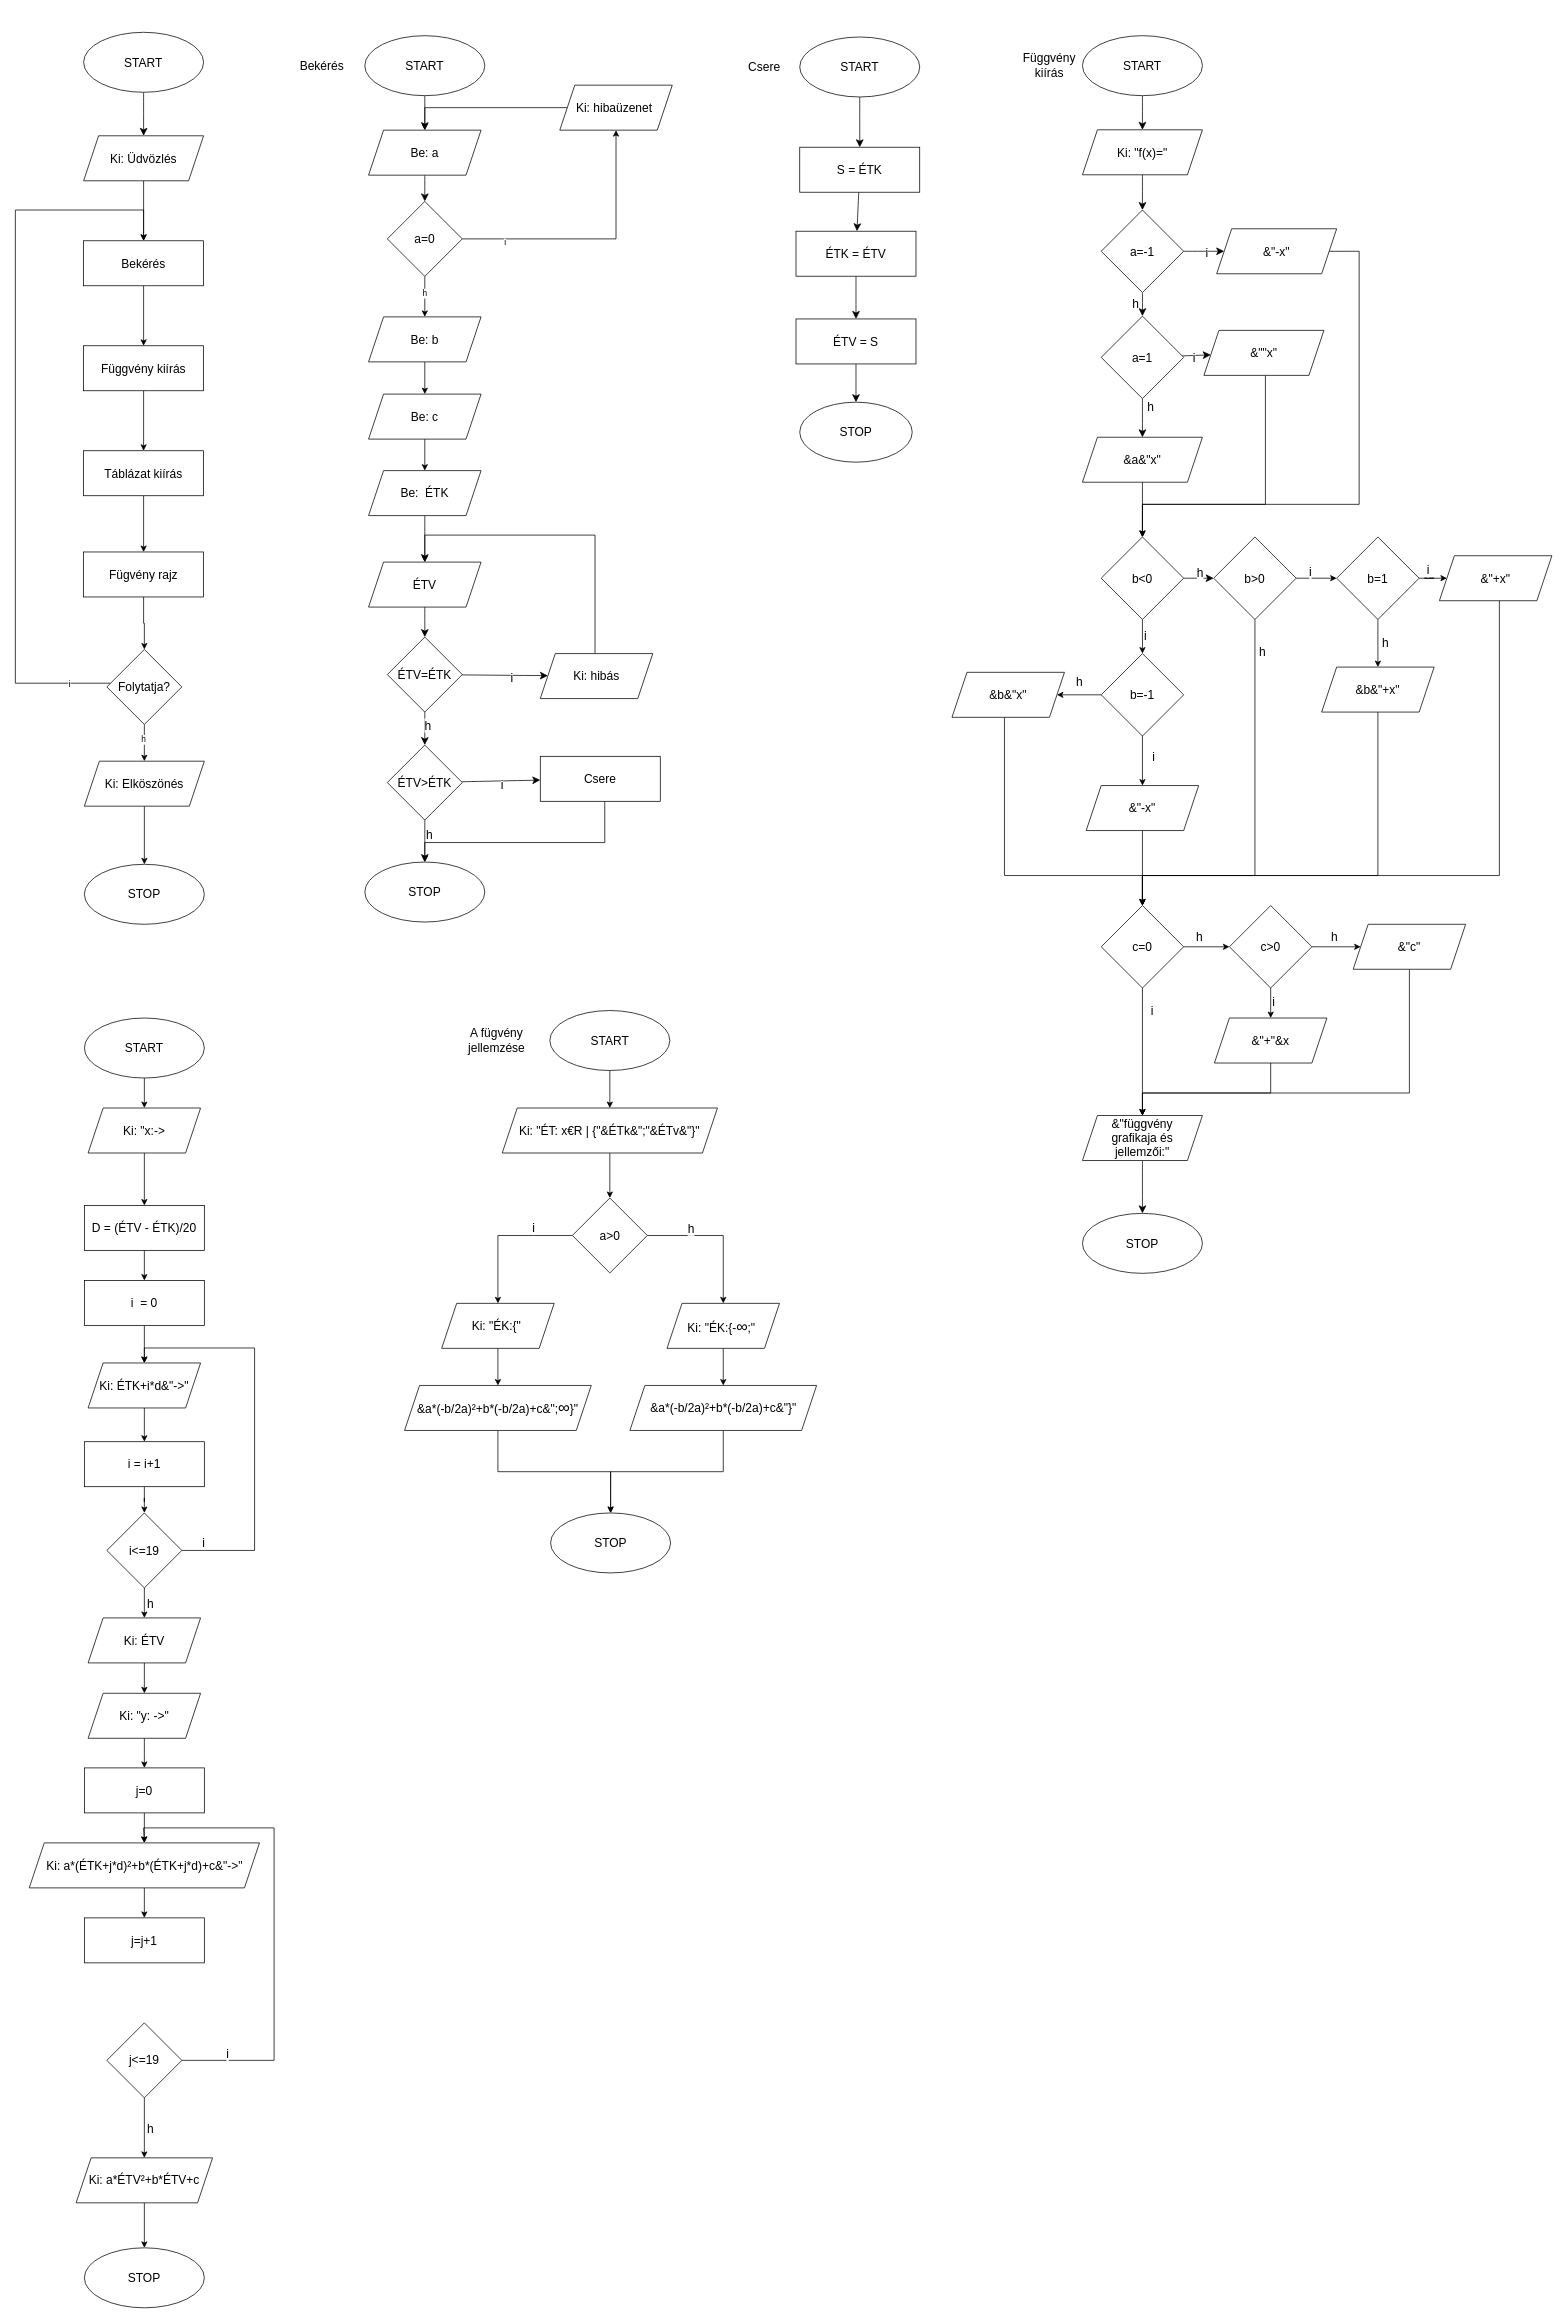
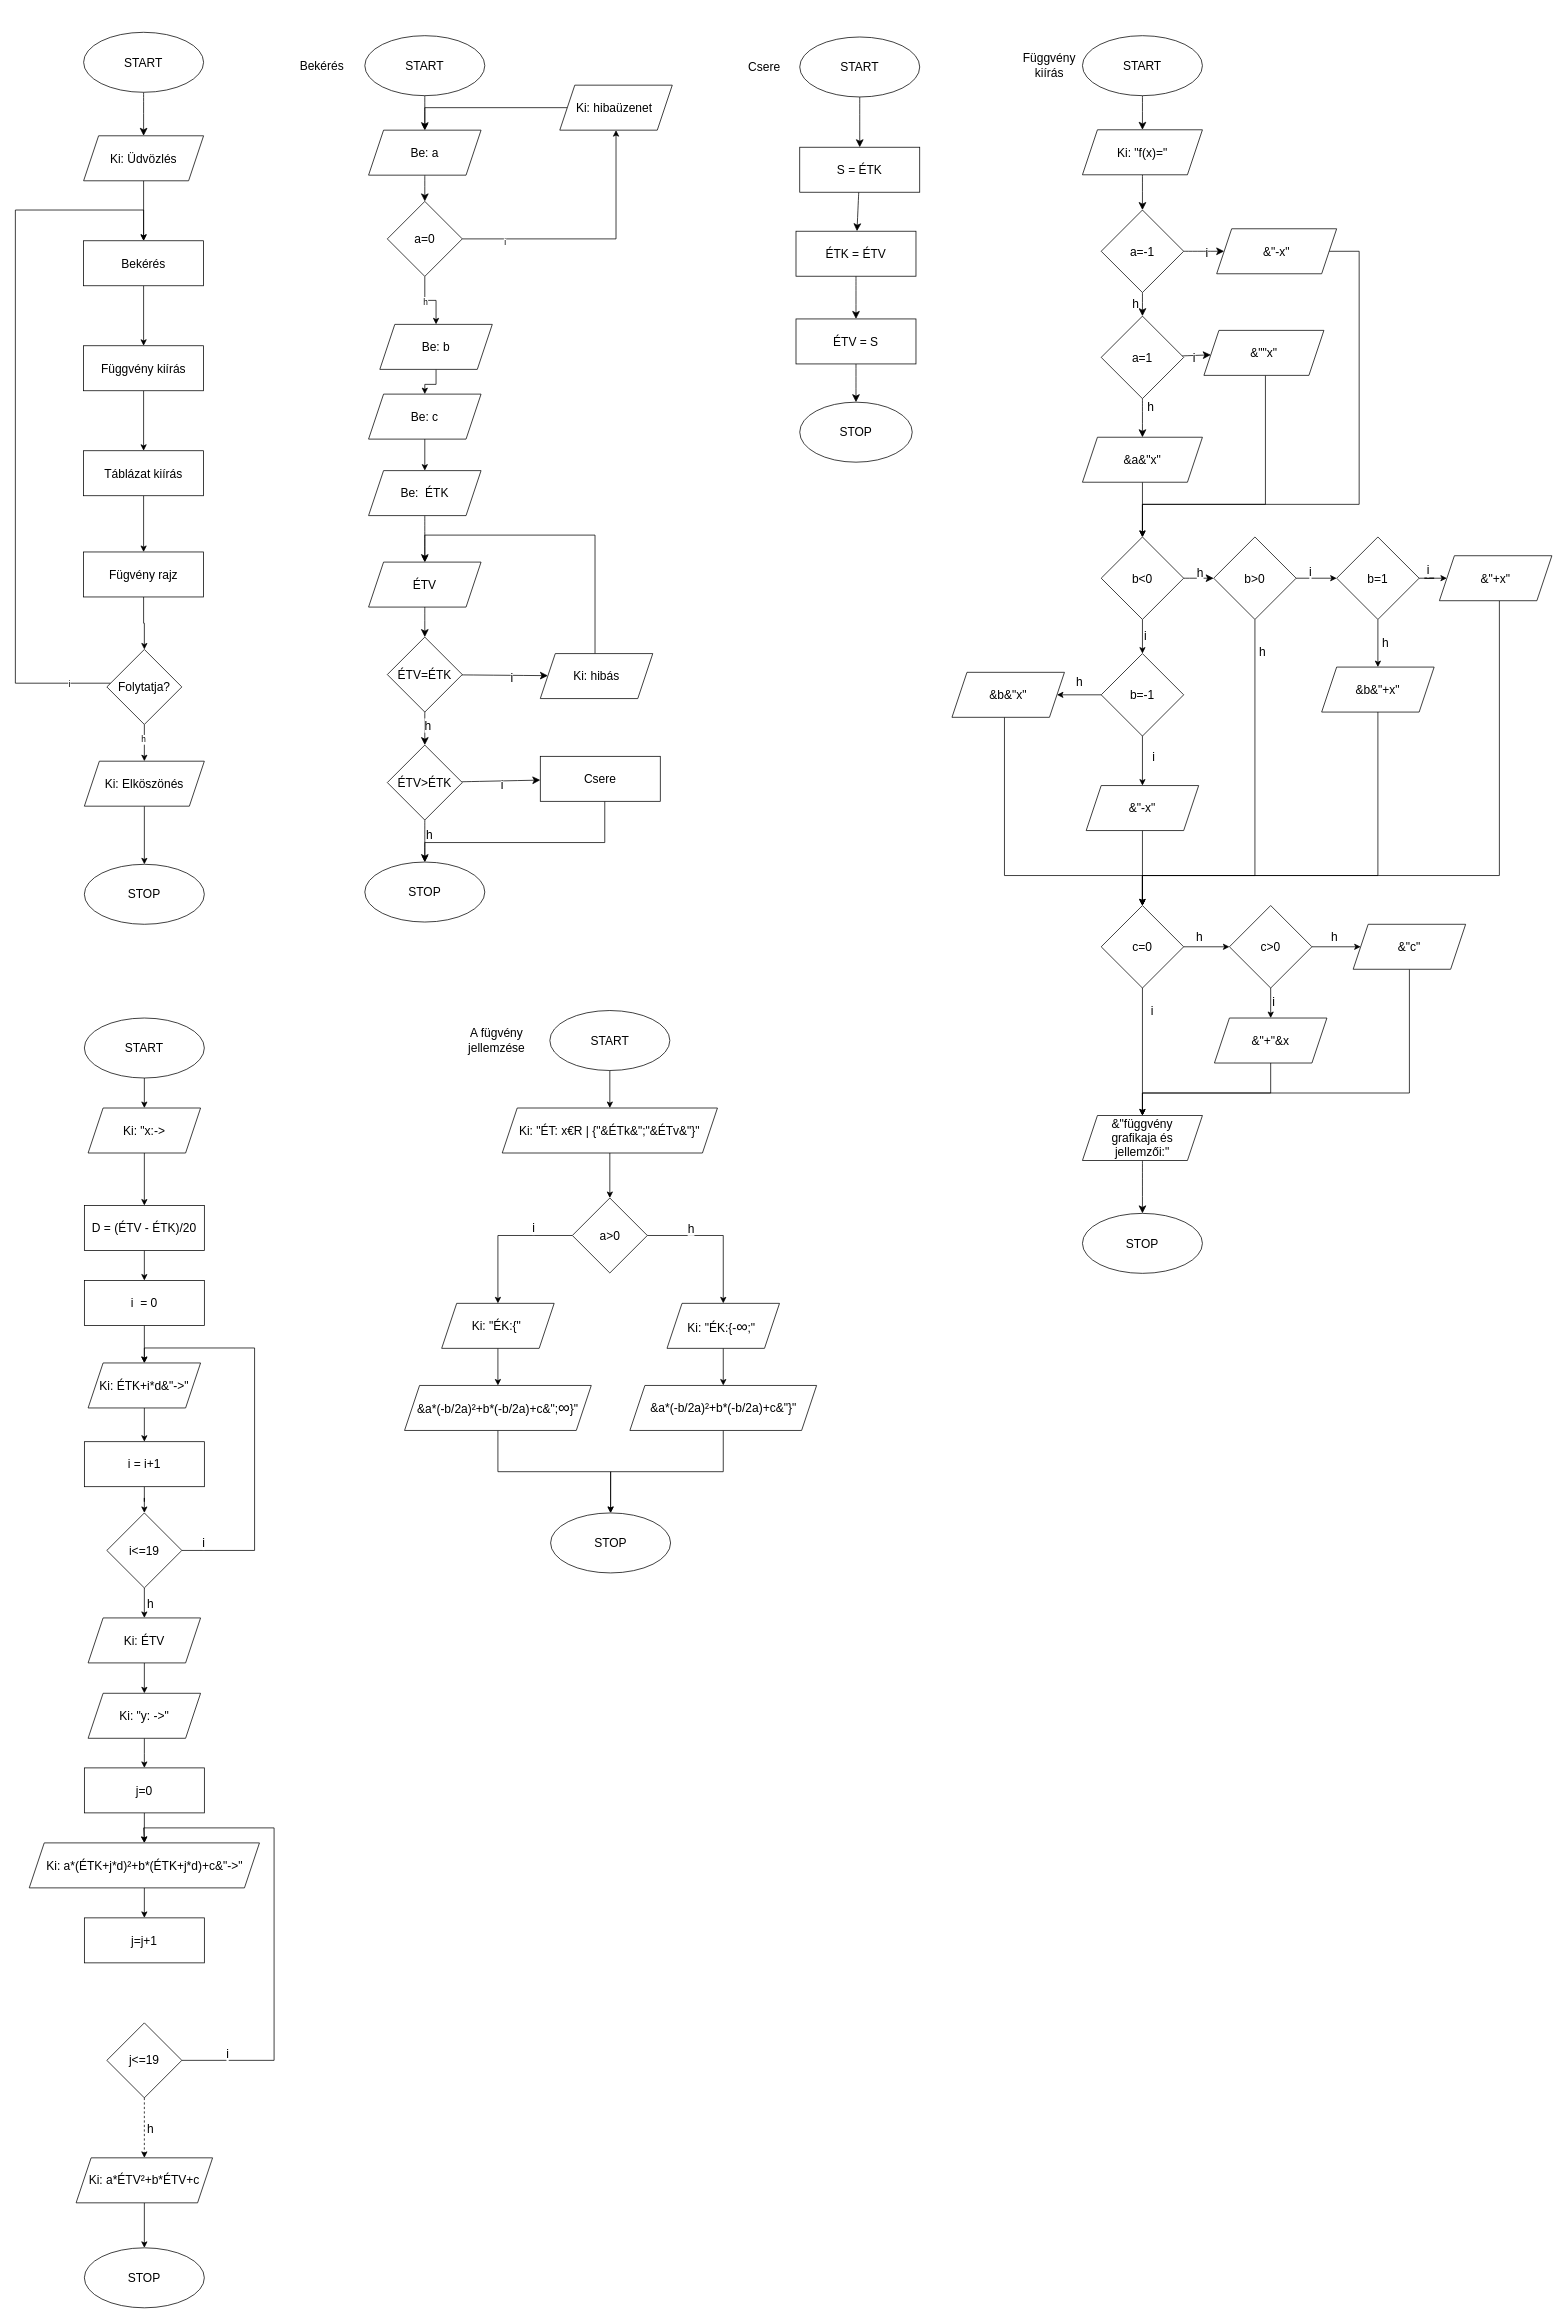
node "Be: b": moved (425, 339) -> (436, 347)
edge "j<=19" -> "Ki: a*ÉTV²+b*ÉTV+c": style solid -> dashed
